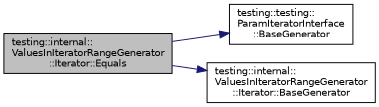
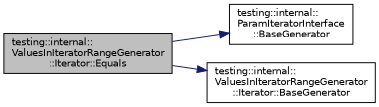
node "testing::testing:: ParamIteratorInterface ::BaseGenerator": label "testing::testing:: ParamIteratorInterface ::BaseGenerator" -> "testing::internal:: ParamIteratorInterface ::BaseGenerator"
